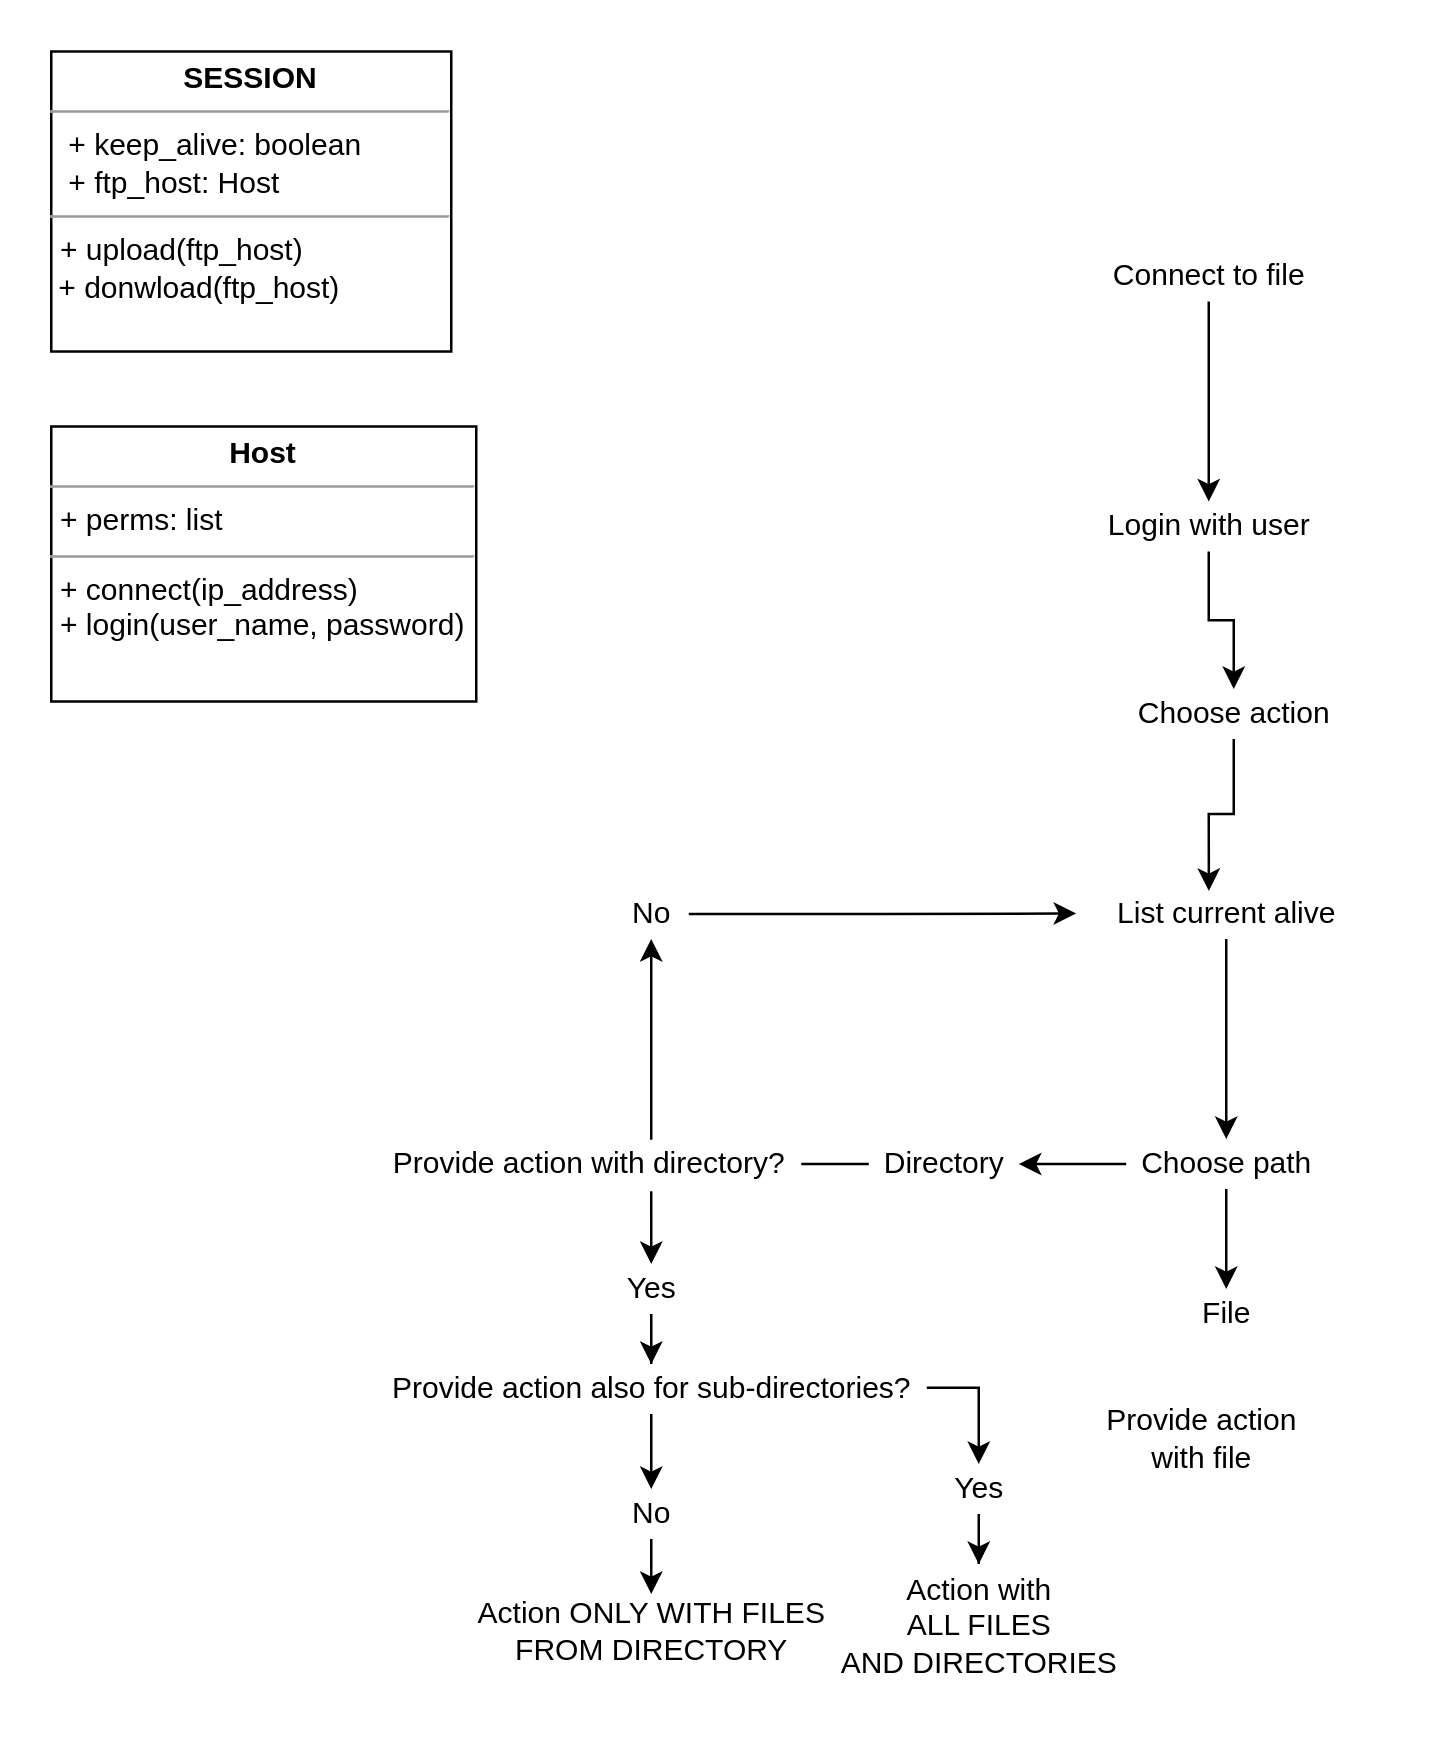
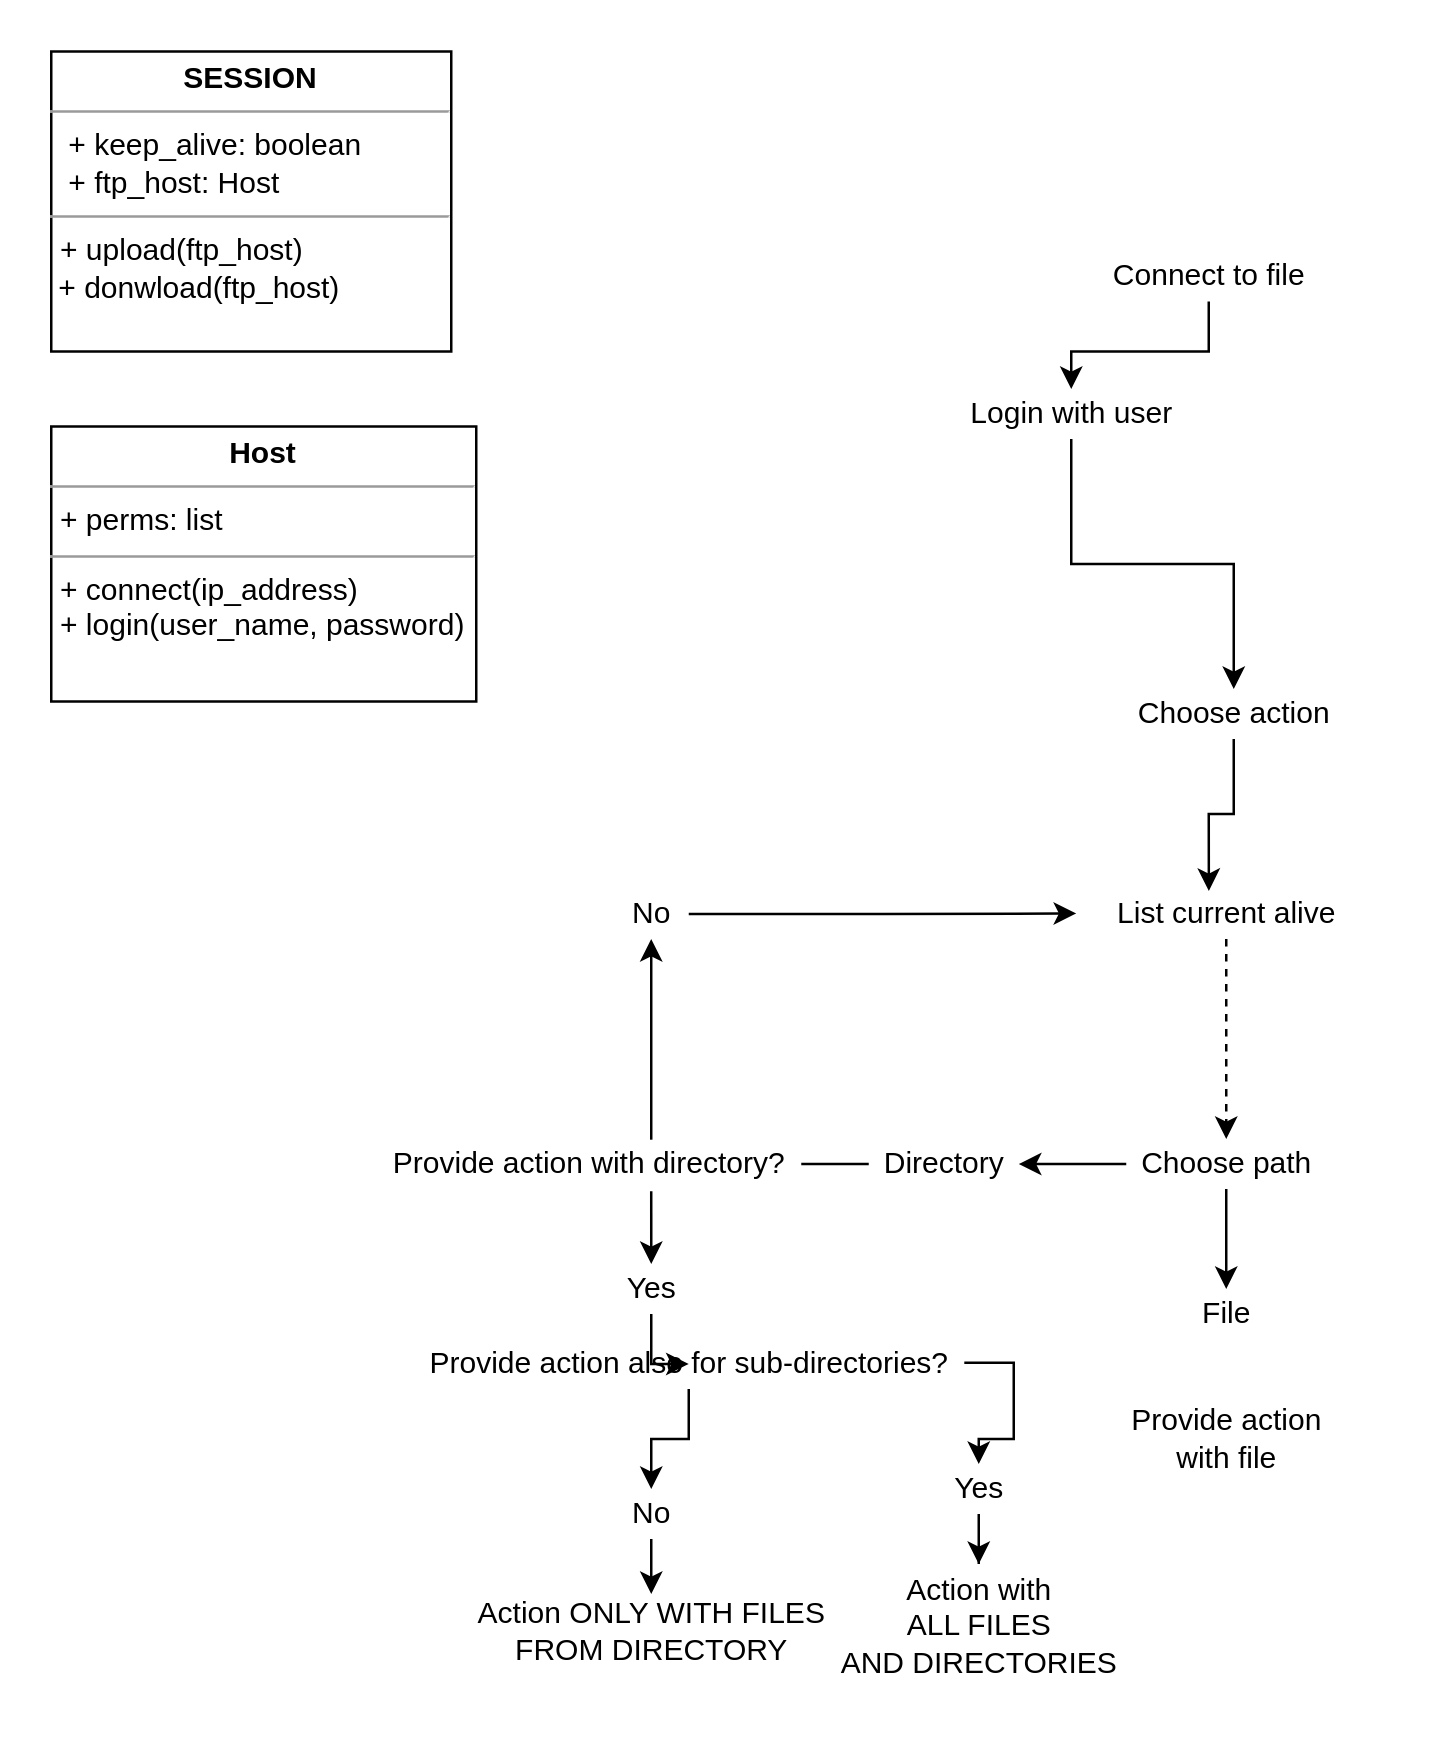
node "Login with user": moved (1209, 526) -> (1071, 414)
edge "List current alive" -> "Choose path": style solid -> dashed
node "Provide action also for sub-directories?": moved (651, 1389) -> (689, 1364)
node "Provide action with file": moved (1201, 1439) -> (1226, 1439)
